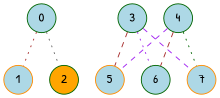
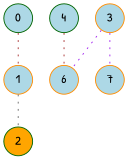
node "3": color darkgreen -> darkorange
edge "4" -- "6": style dashed -> dotted
edge "3" -- "7": style dashed -> dotted
edge "0" -- "2": now "1" -- "2"
edge "4" -- "7": removed
node "5": removed
node "6": color darkgreen -> darkorange
